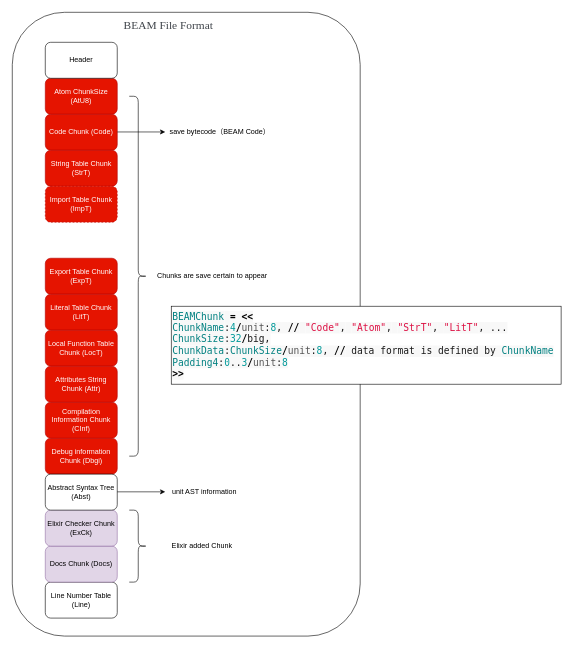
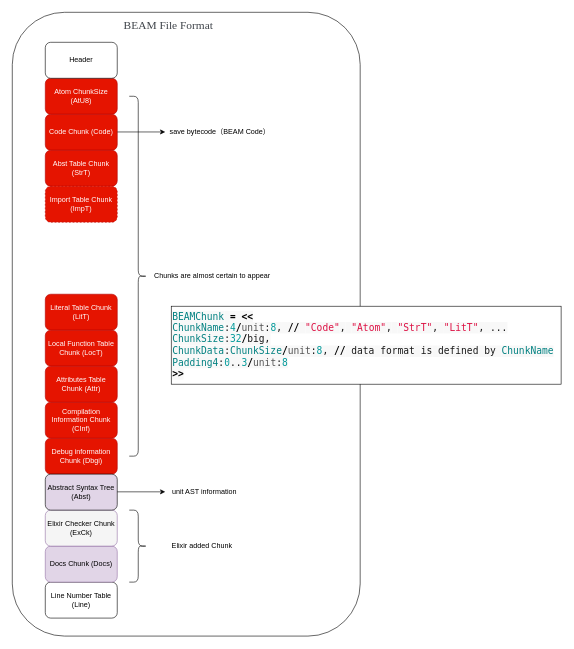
node "String Table Chunk (StrT)": label "String Table Chunk (StrT)" -> "Abst Table Chunk (StrT)"
node "Export Table Chunk (ExpT)": removed
node "Chunks are save certain to appear": label "Chunks are save certain to appear" -> "Chunks are almost certain to appear"
node "Attributes String Chunk (Attr)": label "Attributes String Chunk (Attr)" -> "Attributes Table Chunk (Attr)"
node "Abstract Syntax Tree (Abst)": fillcolor #ffffff -> #e1d5e7
node "Elixir Checker Chunk (ExCk)": fillcolor #e1d5e7 -> #f5f5f5
